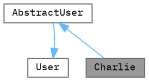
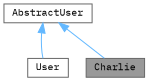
edge "AbstractUser" -> "User": reversed
